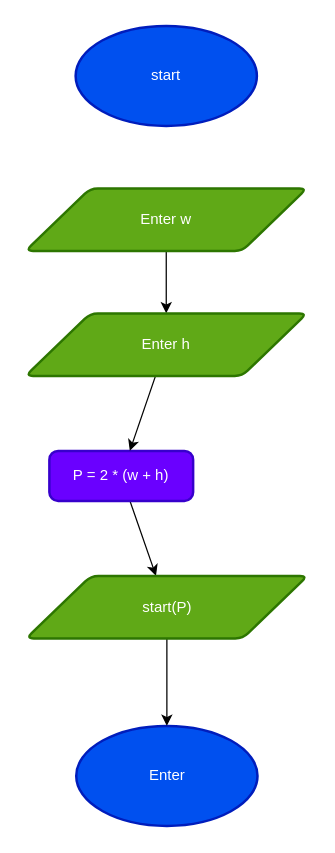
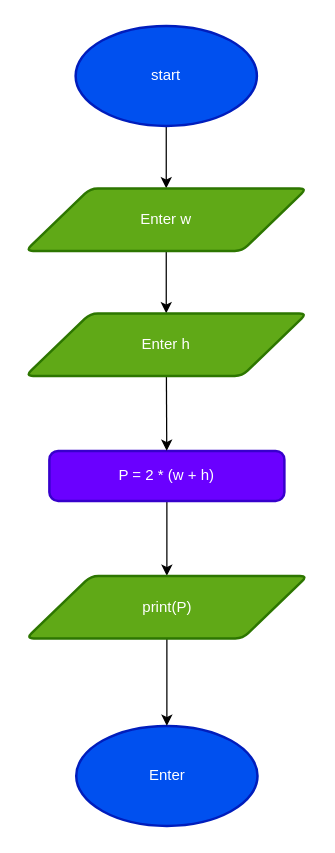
edge "start" -> "Enter w": added
node "P = 2 * (w + h)": size 144x50 -> 235x50
node "start(P)": label "start(P)" -> "print(P)"
